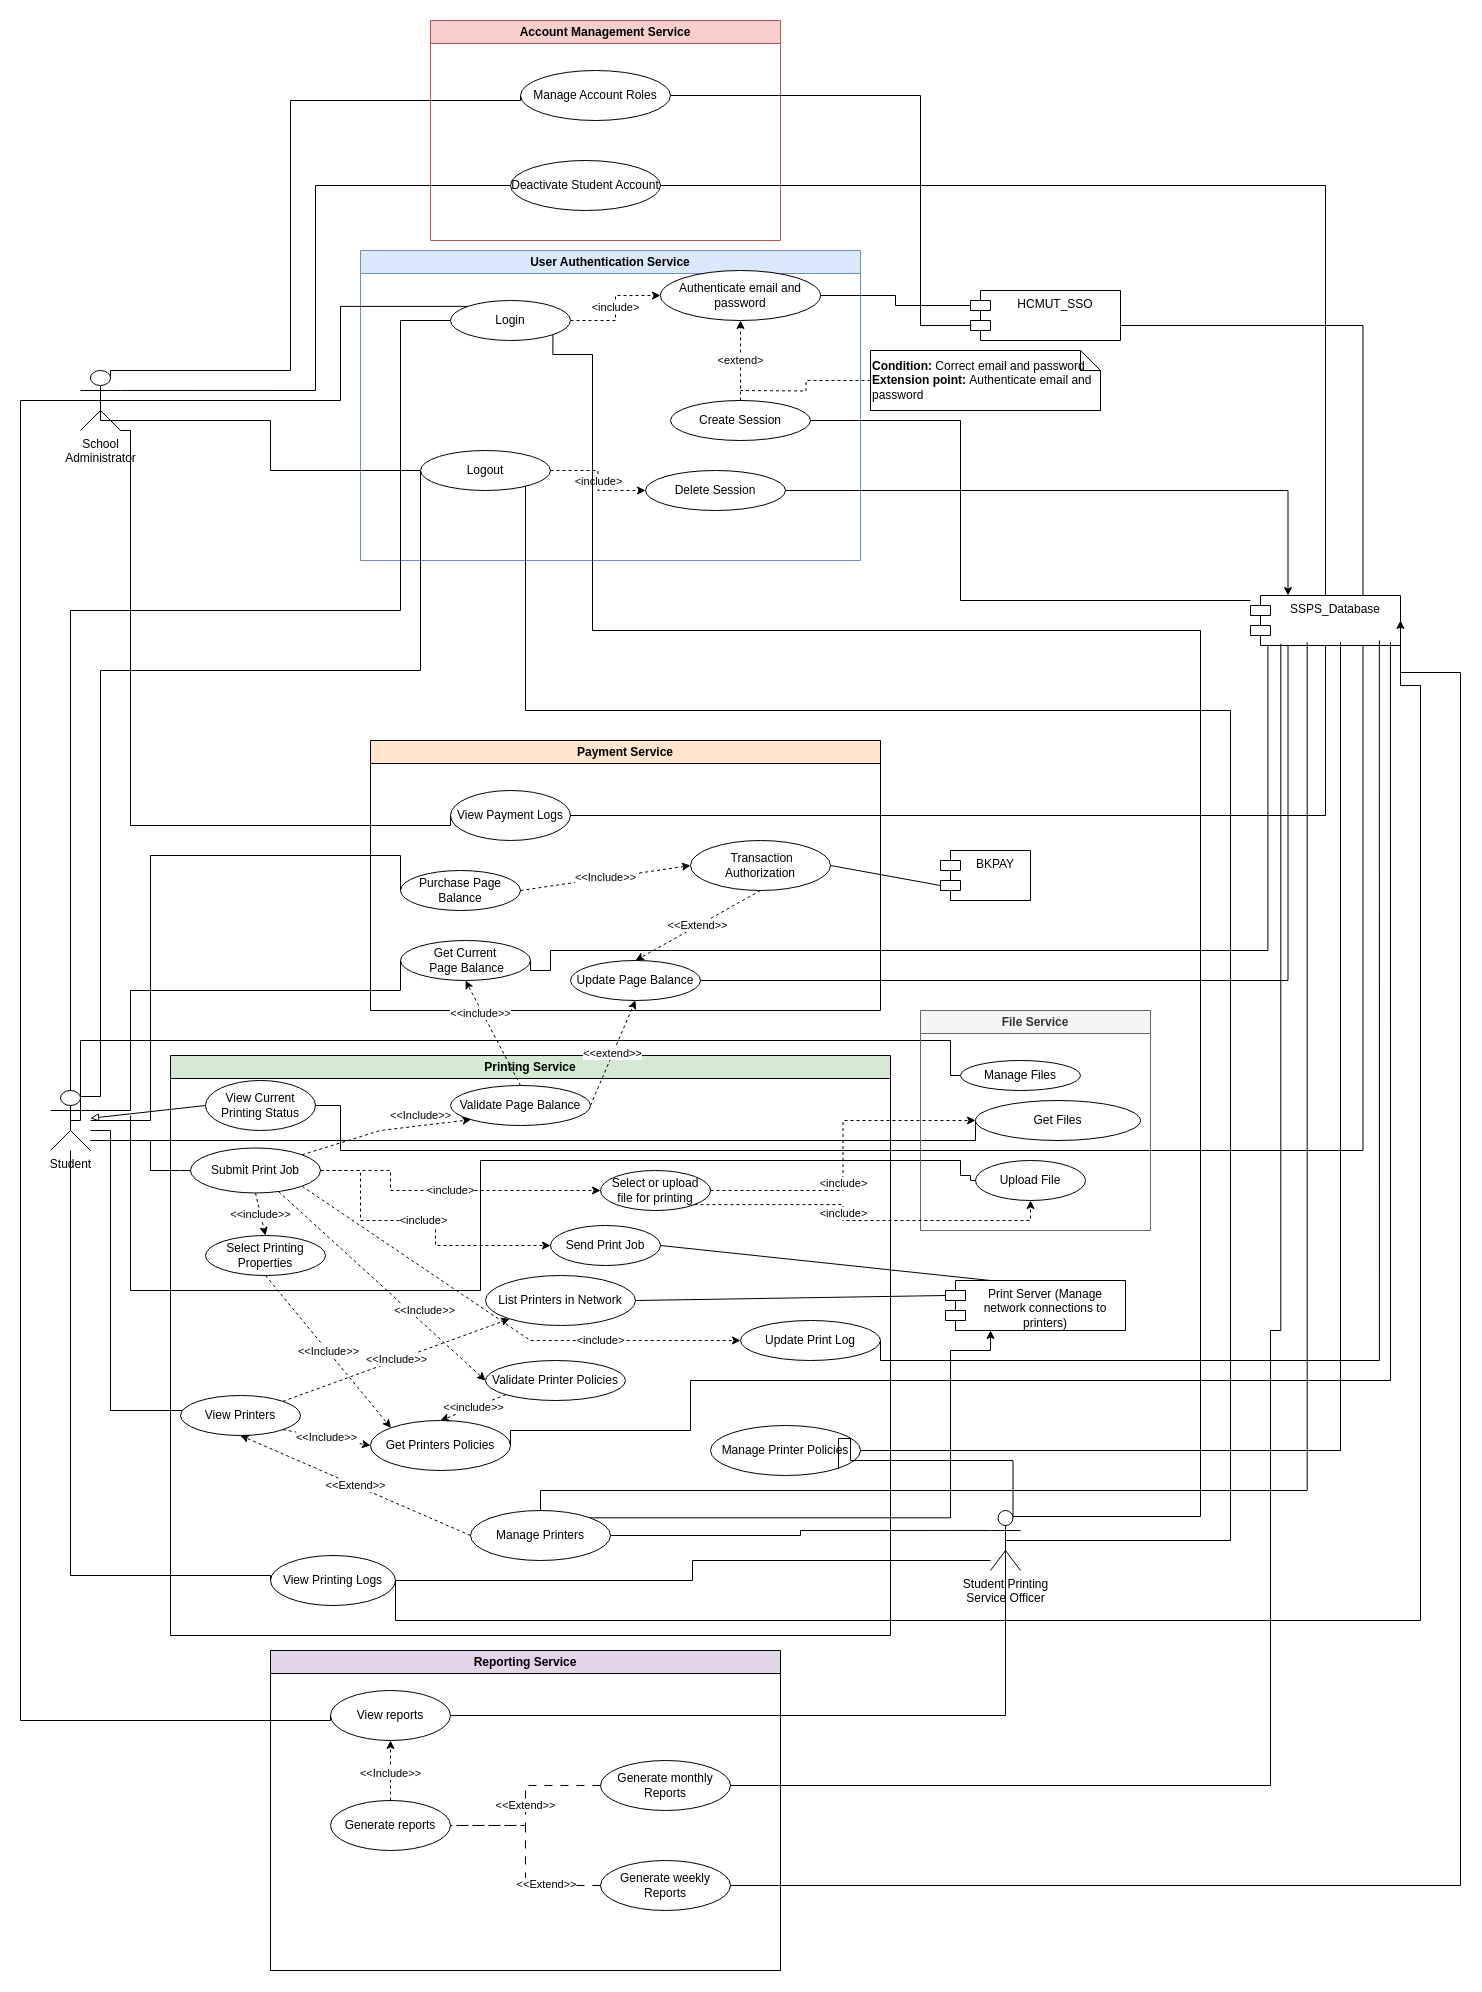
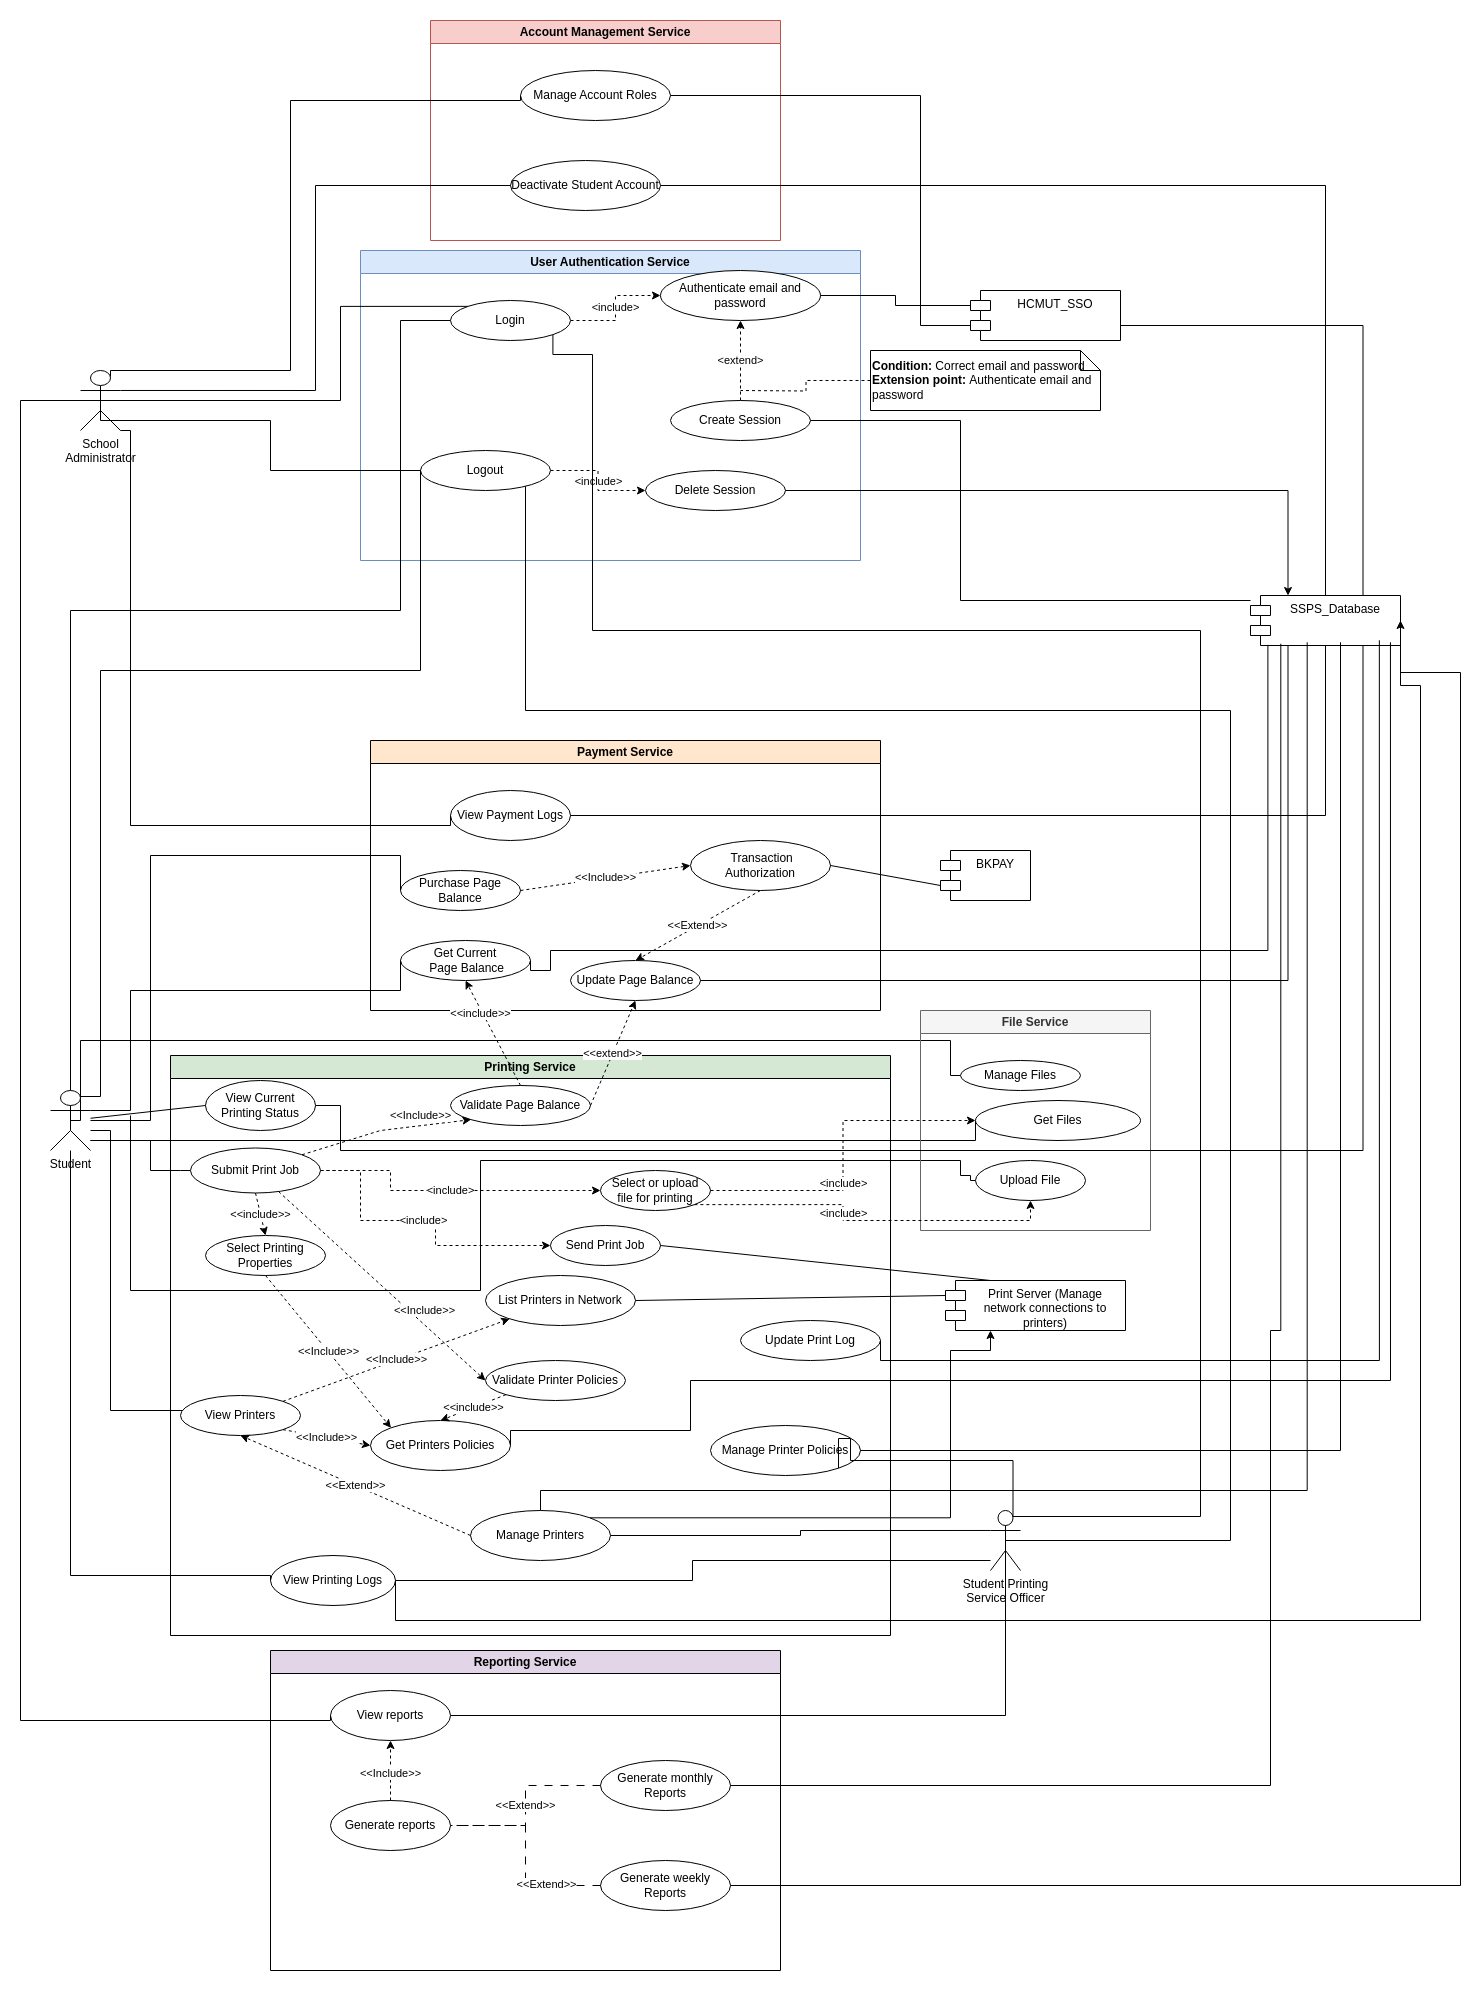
edge "View Current Printing Status" -> "Student": arrowhead block -> none
edge "Submit Print Job" -> "Update Print Log": removed, label "<include>"
